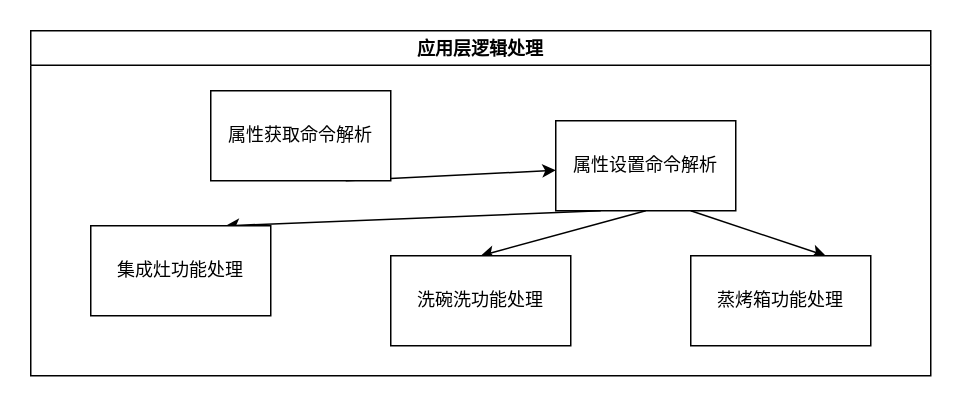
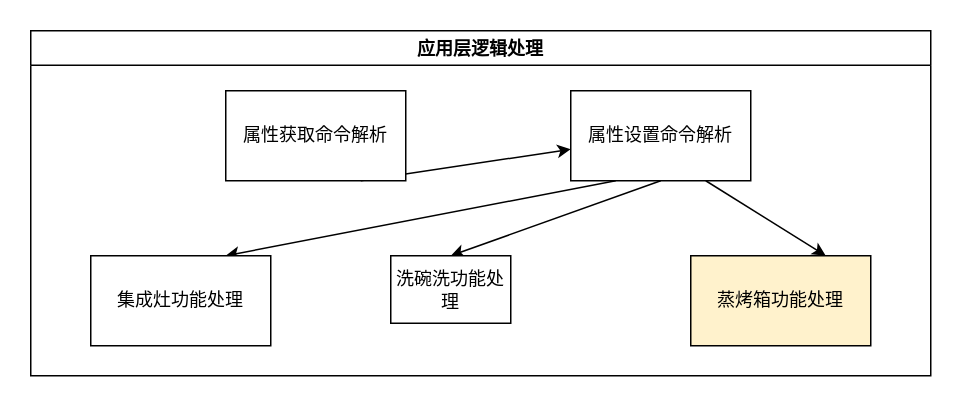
node "属性获取命令解析": moved (301, 136) -> (316, 136)
node "属性设置命令解析": moved (646, 166) -> (661, 136)
node "集成灶功能处理": moved (181, 271) -> (181, 301)
node "洗碗洗功能处理": size 180x90 -> 120x68
node "蒸烤箱功能处理": fillcolor #ffffff -> #fff2cc
